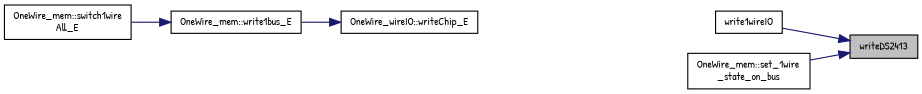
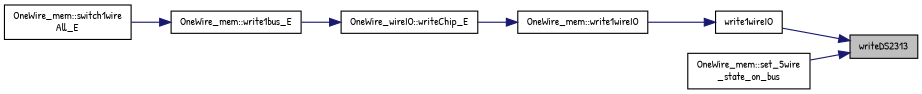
node "OneWire_mem::write1wireIO": added
node "writeDS2413": label "writeDS2413" -> "writeDS2313"
node "OneWire_mem::set_1wire _state_on_bus": label "OneWire_mem::set_1wire _state_on_bus" -> "OneWire_mem::set_5wire _state_on_bus"
